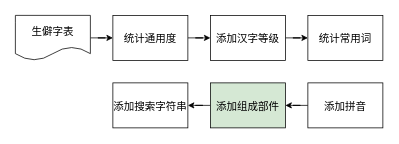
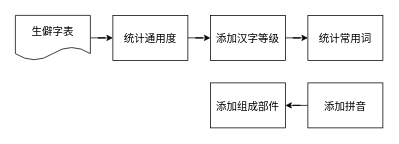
node "添加搜索字符串": removed
edge "添加组成部件" -> "添加搜索字符串": removed
node "添加组成部件": fillcolor #d5e8d4 -> #ffffff
